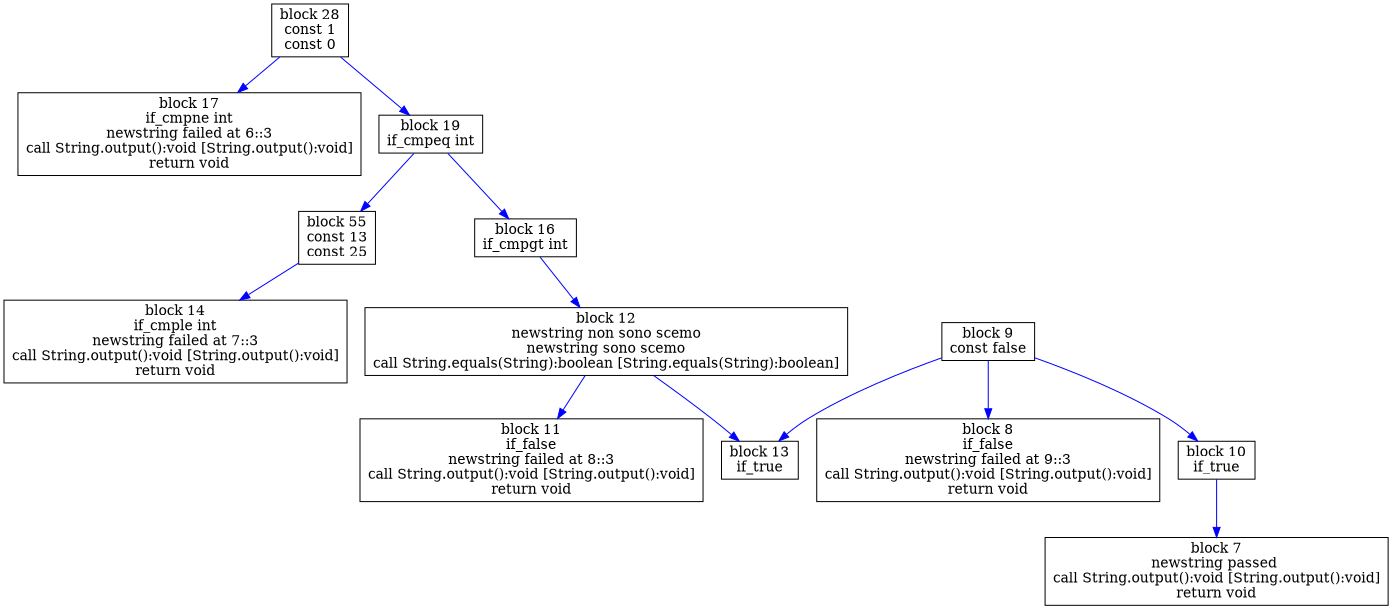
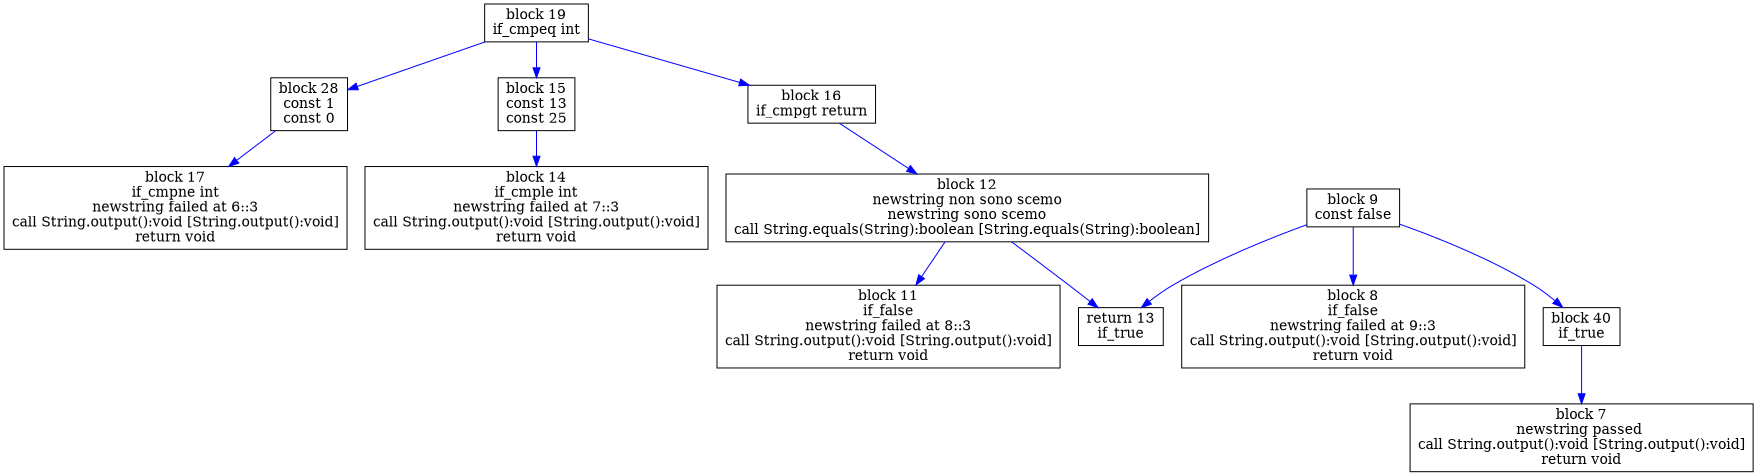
edge "block 28 const 1 const 0" -> "block 19 if_cmpeq int": reversed
node "block 55 const 13 const 25": label "block 55 const 13 const 25" -> "block 15 const 13 const 25"
node "block 16 if_cmpgt int": label "block 16 if_cmpgt int" -> "block 16 if_cmpgt return"
node "block 13 if_true": label "block 13 if_true" -> "return 13 if_true"
node "block 10 if_true": label "block 10 if_true" -> "block 40 if_true"
